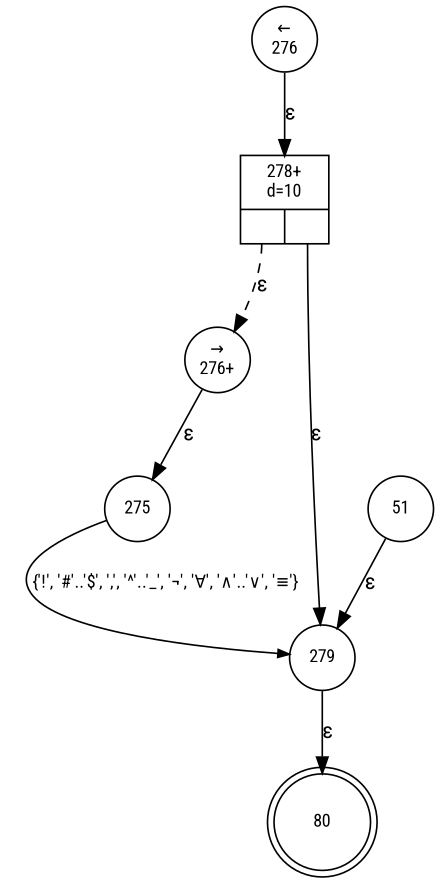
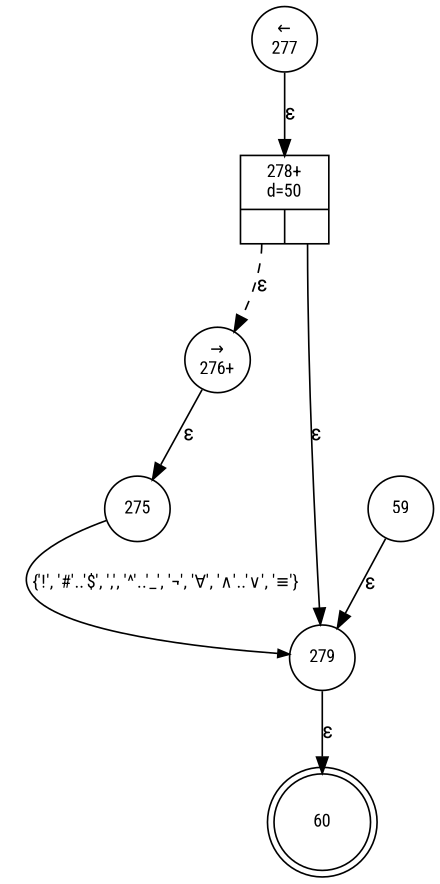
node "← 276": label "← 276" -> "← 277"
node "278+": text "d=10" -> "d=50"
node "51": label "51" -> "59"
node "80": label "80" -> "60"
